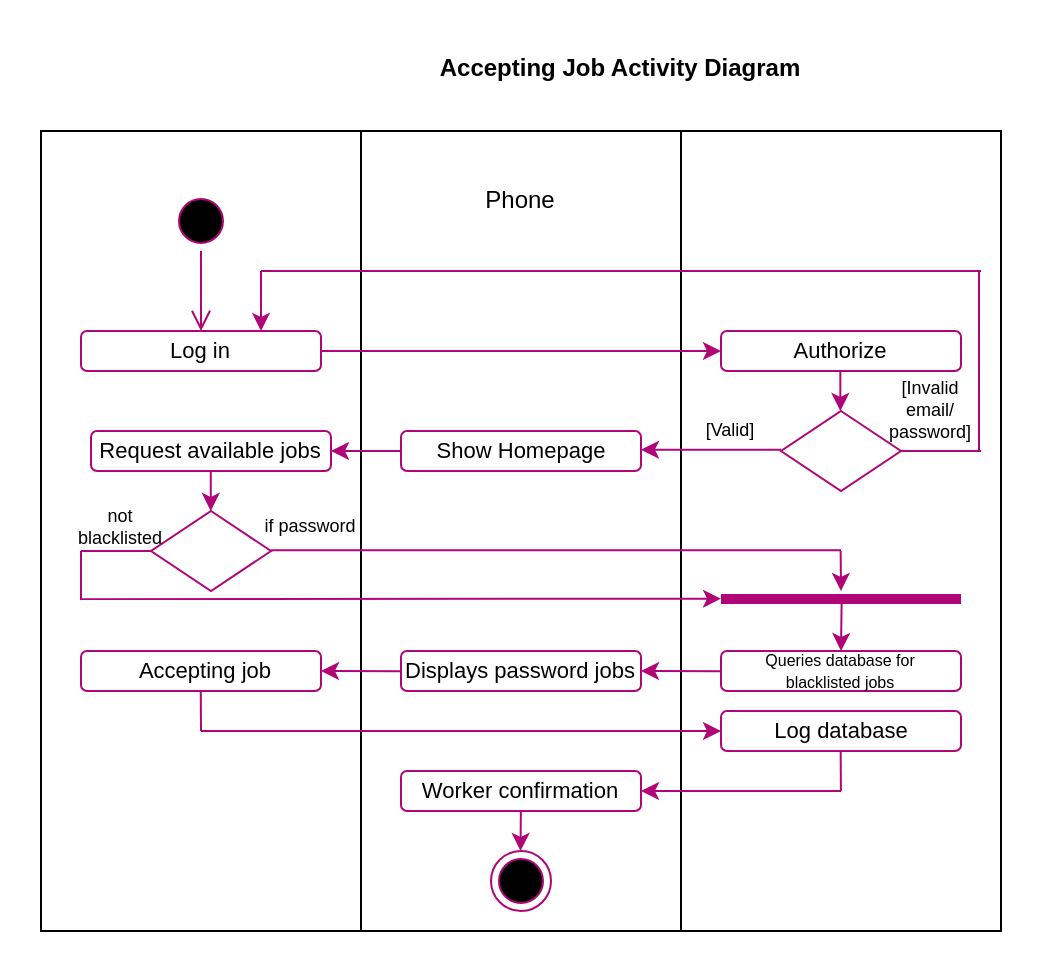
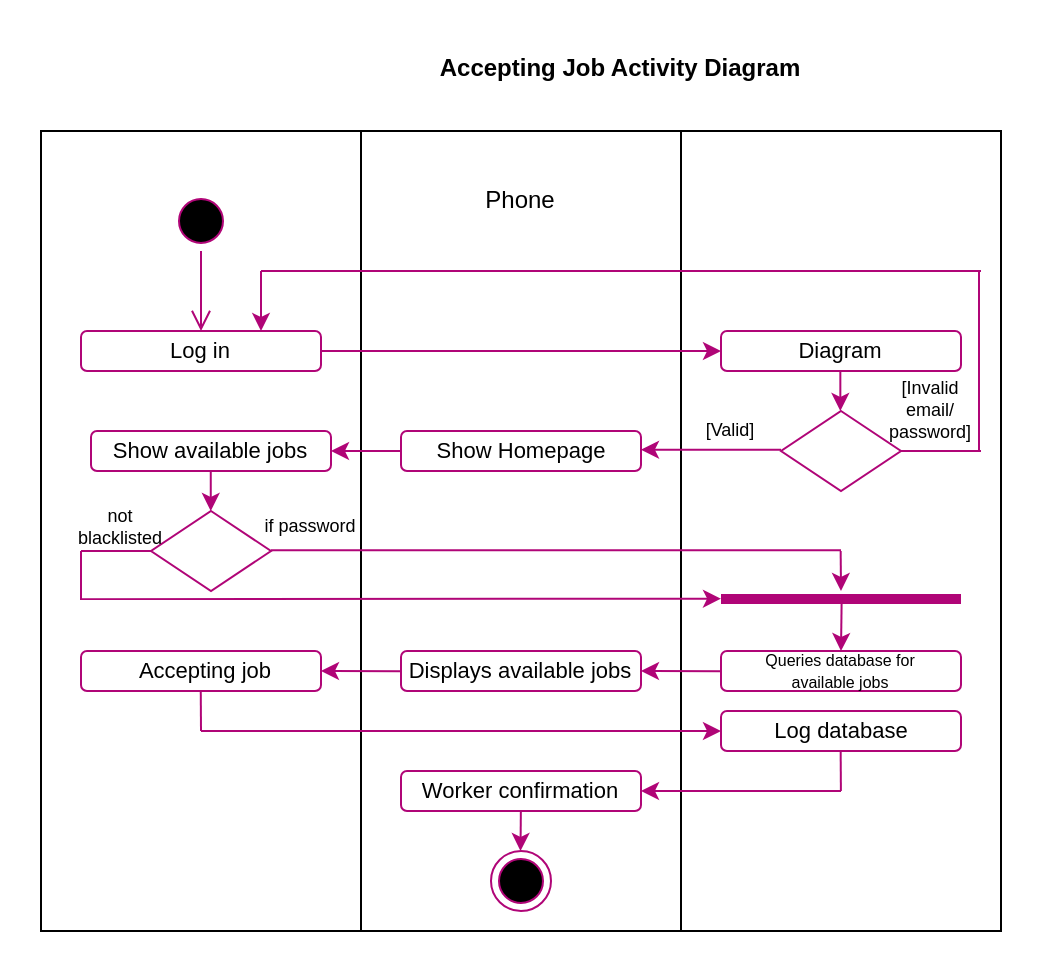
node "Authorize": label "Authorize" -> "Diagram"
node "Request available jobs": label "Request available jobs" -> "Show available jobs"
node "Displays password jobs": label "Displays password jobs" -> "Displays available jobs"
node "Queries database for blacklisted jobs": label "Queries database for blacklisted jobs" -> "Queries database for available jobs"
